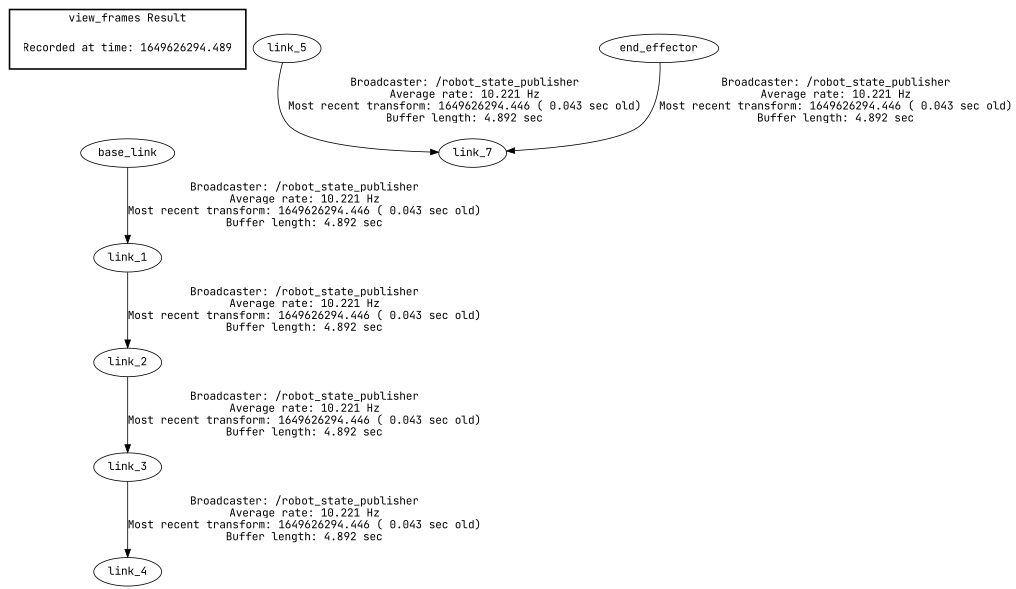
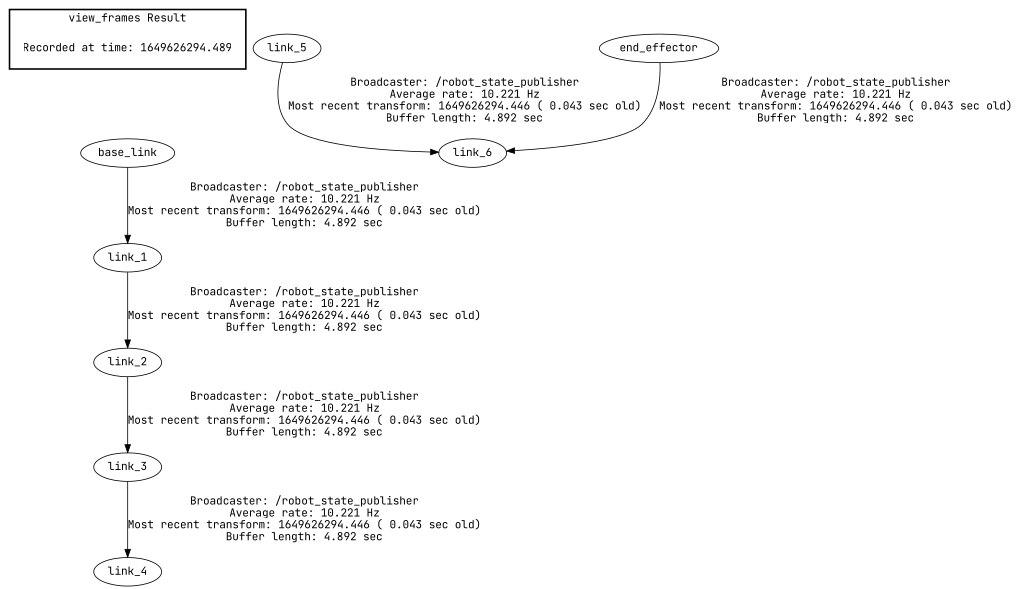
node "link_7": label "link_7" -> "link_6"
